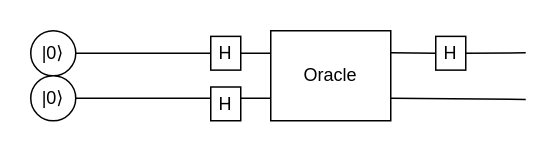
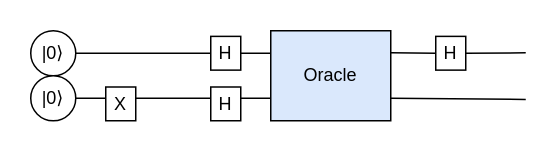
node "Oracle": fillcolor #ffffff -> #dae8fc
node "X": added
